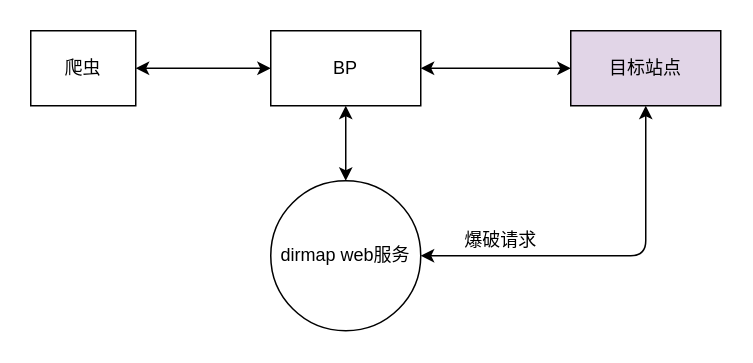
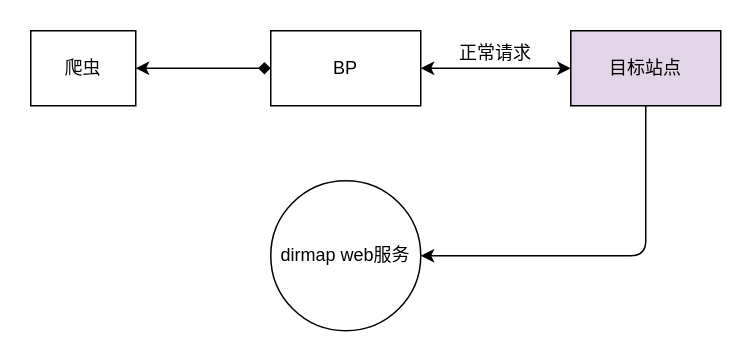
node "正常请求": added
edge "爬虫" -- "BP": arrowhead classic -> diamond
edge "目标站点" -- "dirmap web服务": arrowhead classic -> none
edge "BP" -- "dirmap web服务": removed
node "爆破请求": removed
